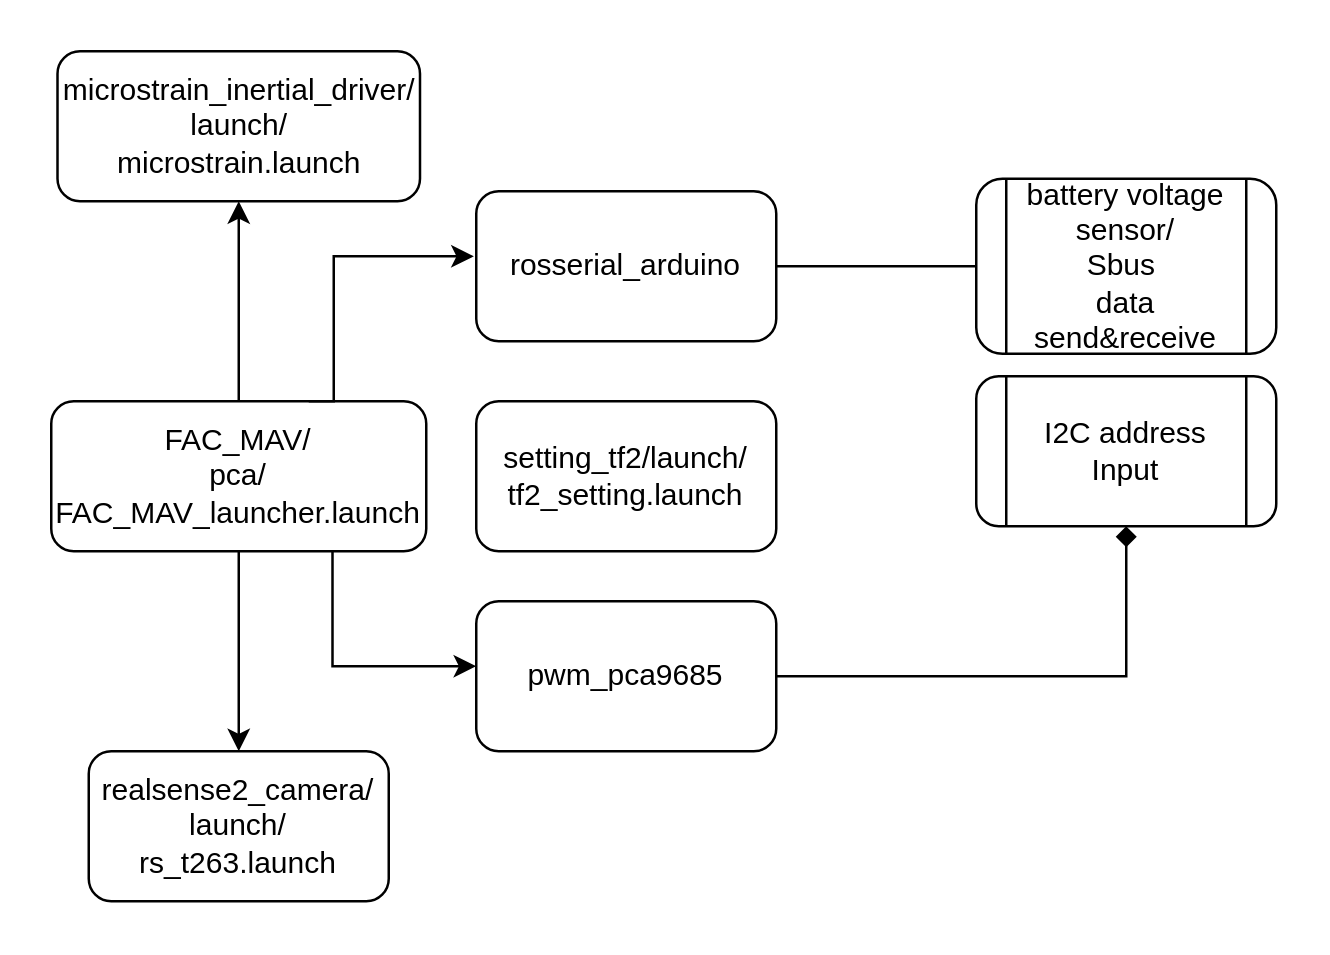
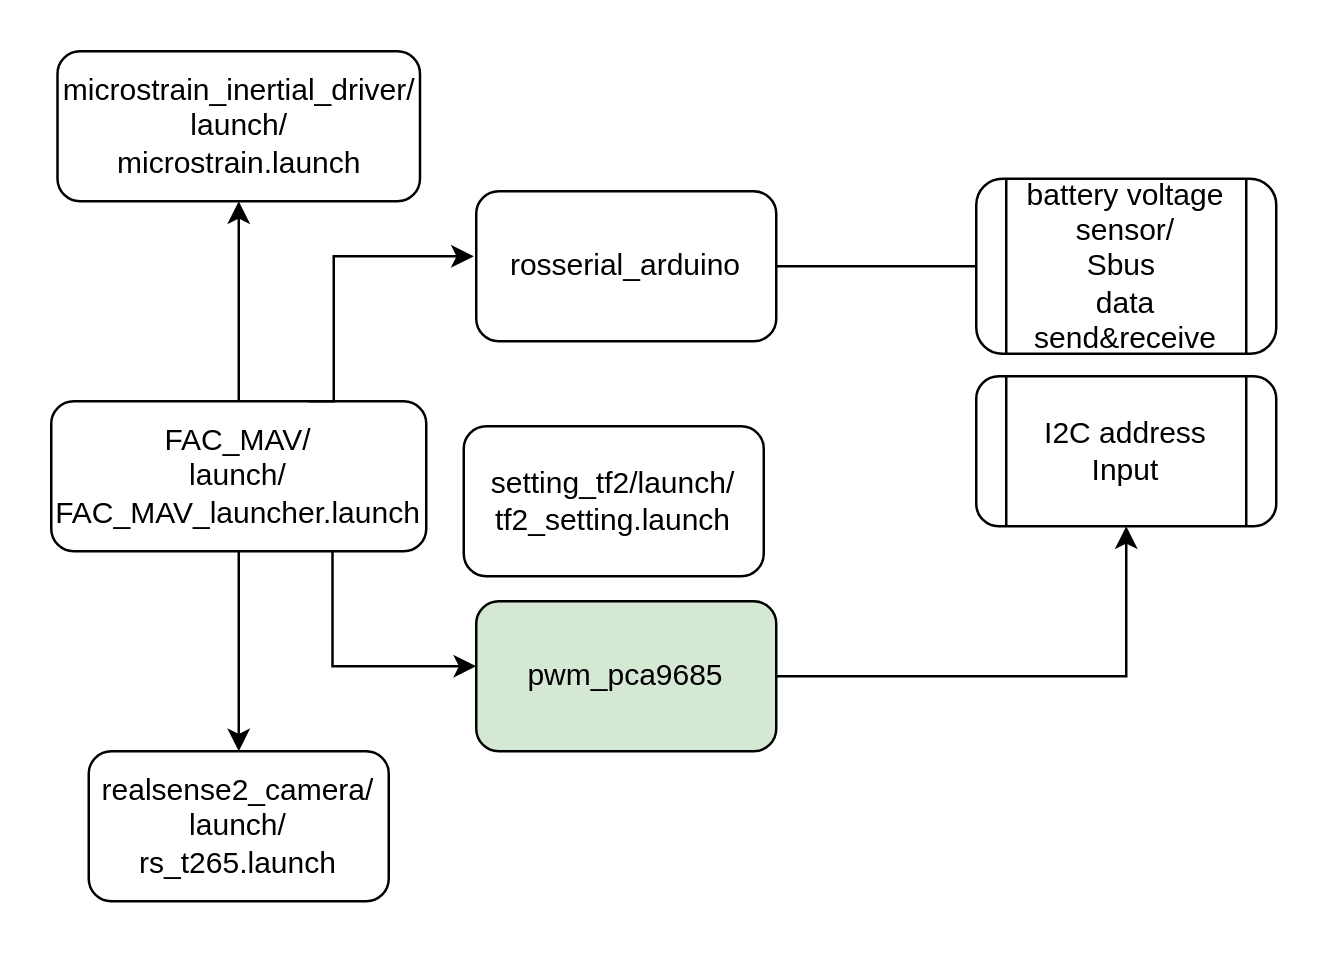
node "FAC_MAV/ pca/ FAC_MAV_launcher.launch": label "FAC_MAV/ pca/ FAC_MAV_launcher.launch" -> "FAC_MAV/ launch/ FAC_MAV_launcher.launch"
node "setting_tf2/launch/ tf2_setting.launch": moved (626, 476) -> (614, 501)
edge "pwm_pca9685" -> "I2C address Input": arrowhead diamond -> classic
node "pwm_pca9685": fillcolor #ffffff -> #d5e8d4
node "realsense2_camera/ launch/ rs_t263.launch": label "realsense2_camera/ launch/ rs_t263.launch" -> "realsense2_camera/ launch/ rs_t265.launch"
